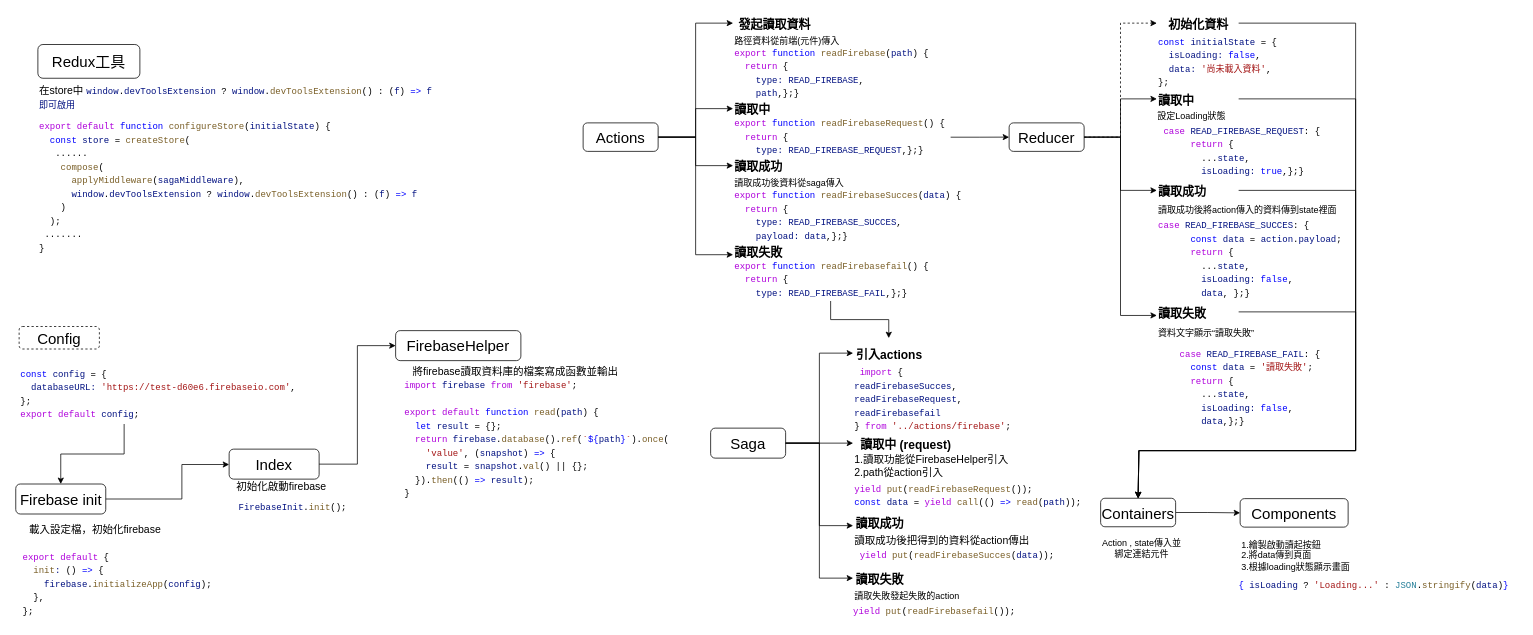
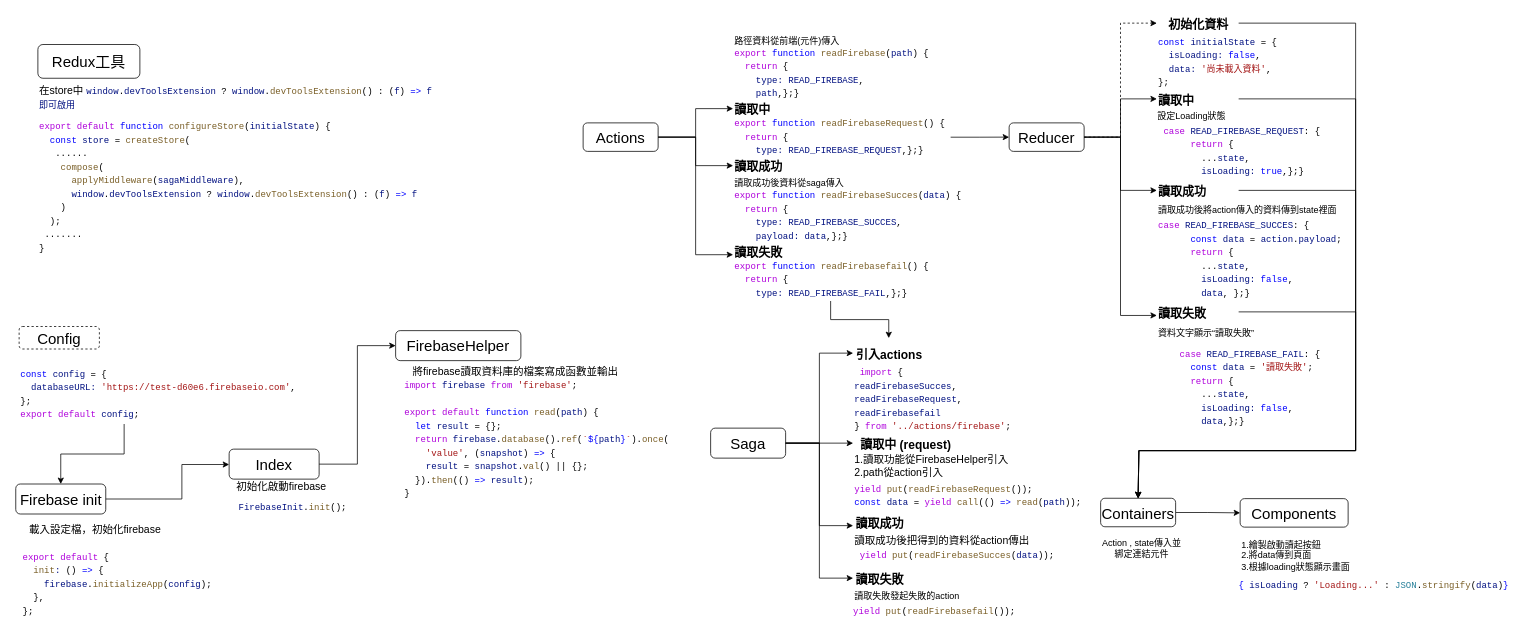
node "發起讀取資料": removed
edge "Actions" -> "發起讀取資料": removed
